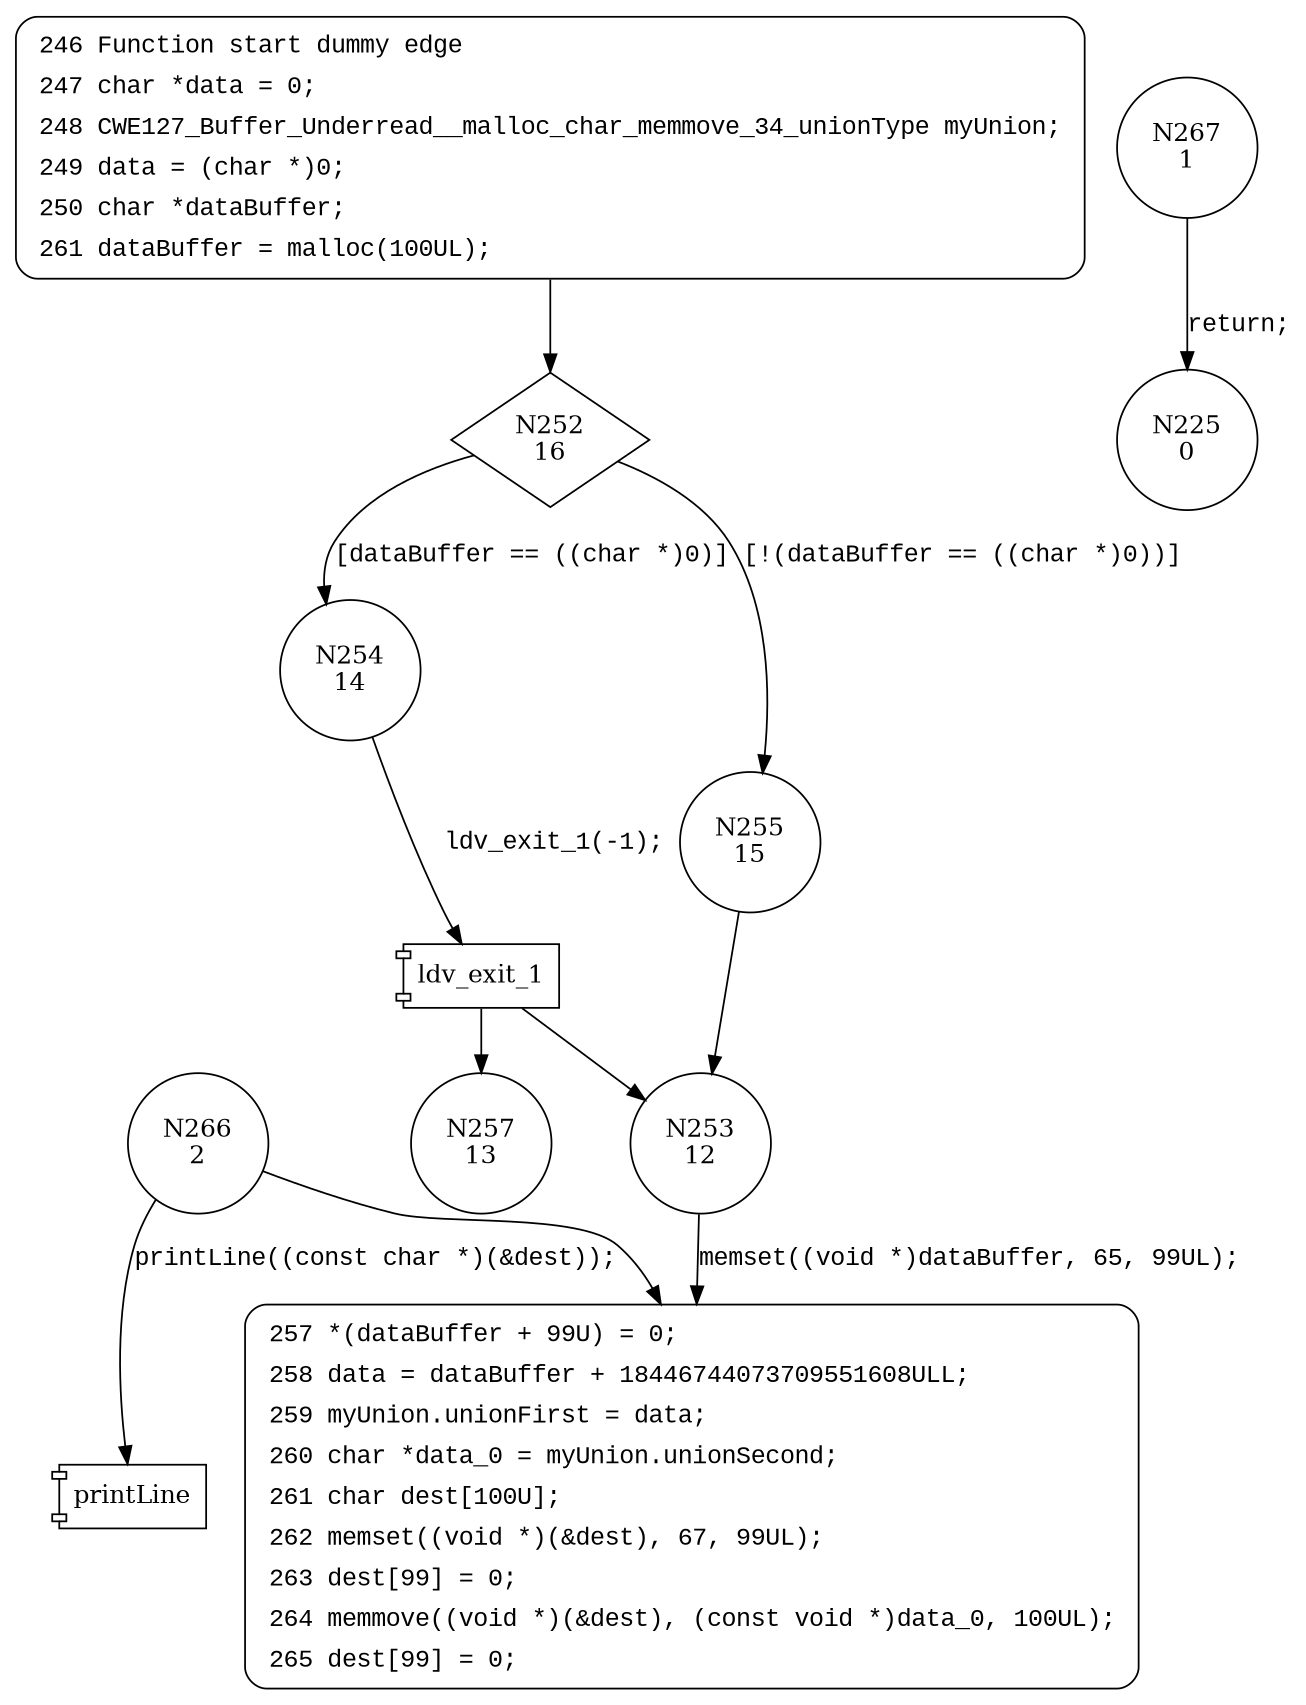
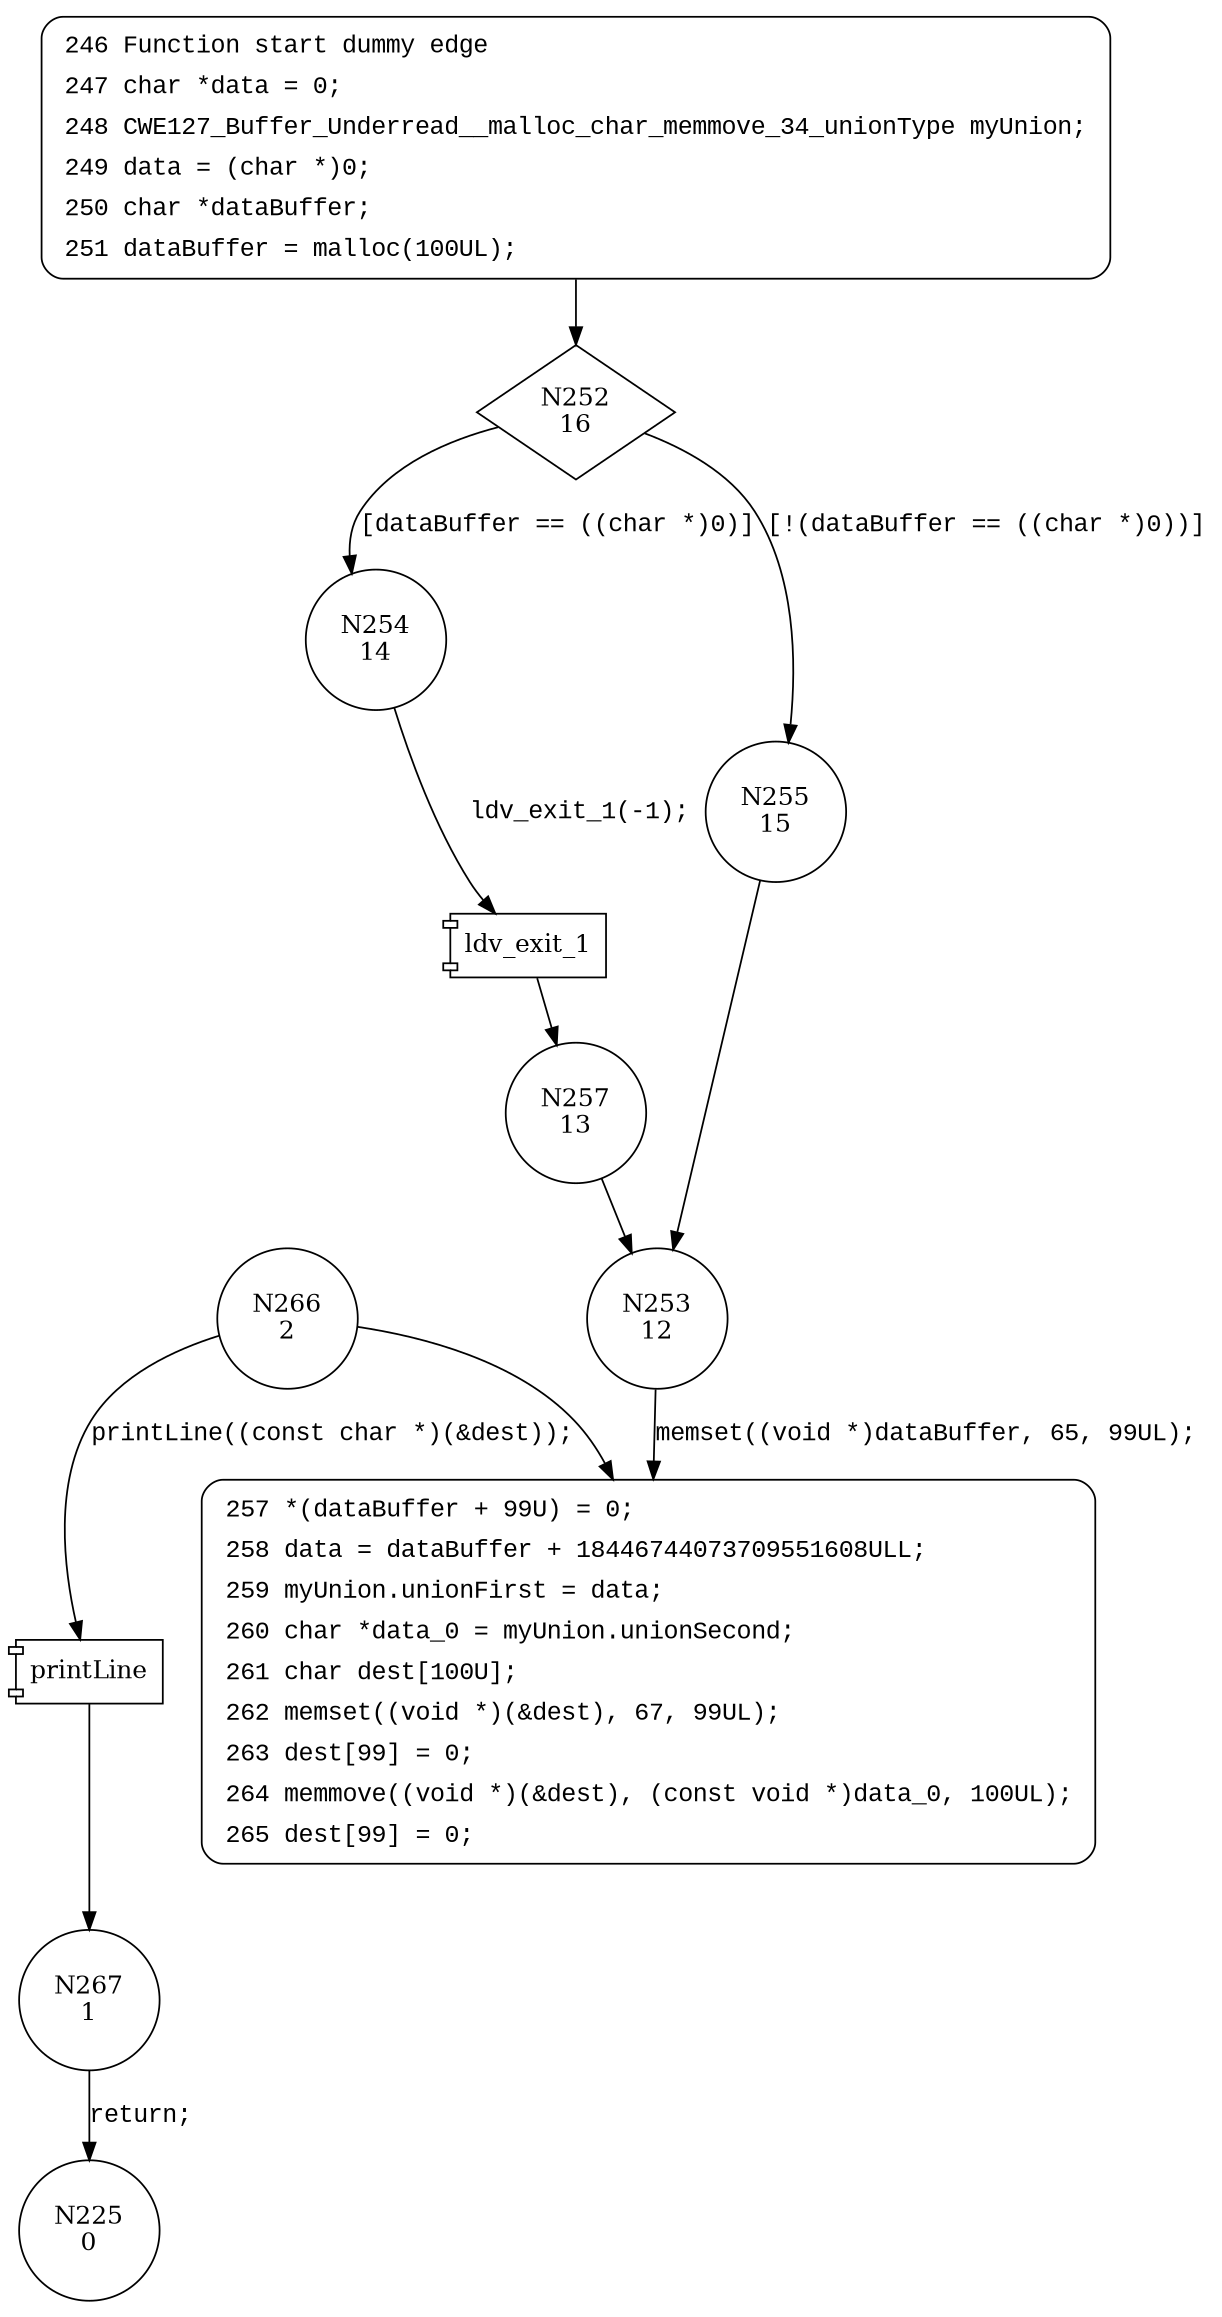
node "246": text "261" -> "251"
edge "ldv_exit_1" -> "N253 12": now "N257 13" -> "N253 12"
edge "printLine" -> "N267 1": added
